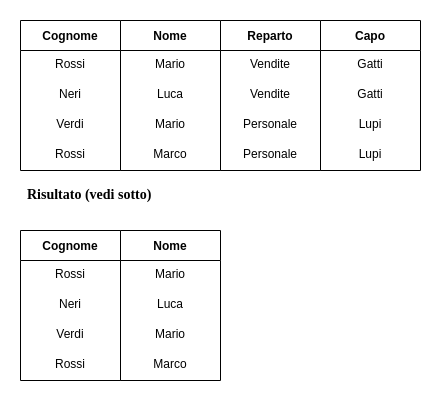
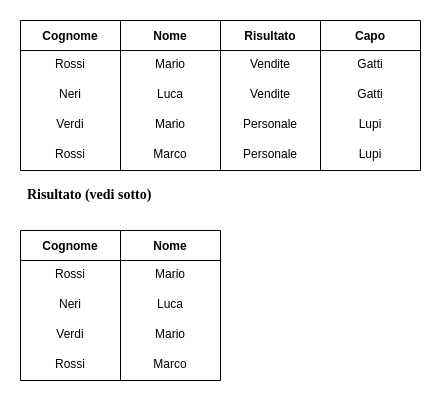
node "Reparto": label "Reparto" -> "Risultato"
